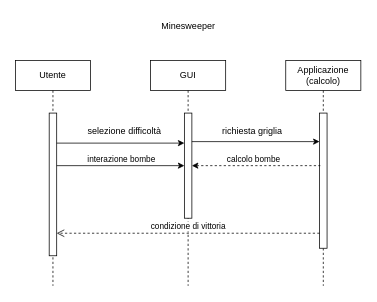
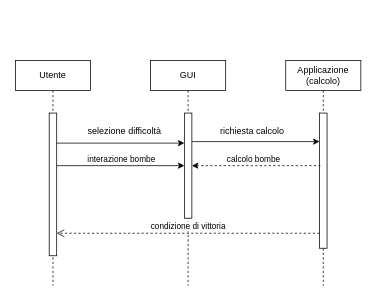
node "Minesweeper": removed
node "richiesta griglia": label "richiesta griglia" -> "richiesta calcolo"
